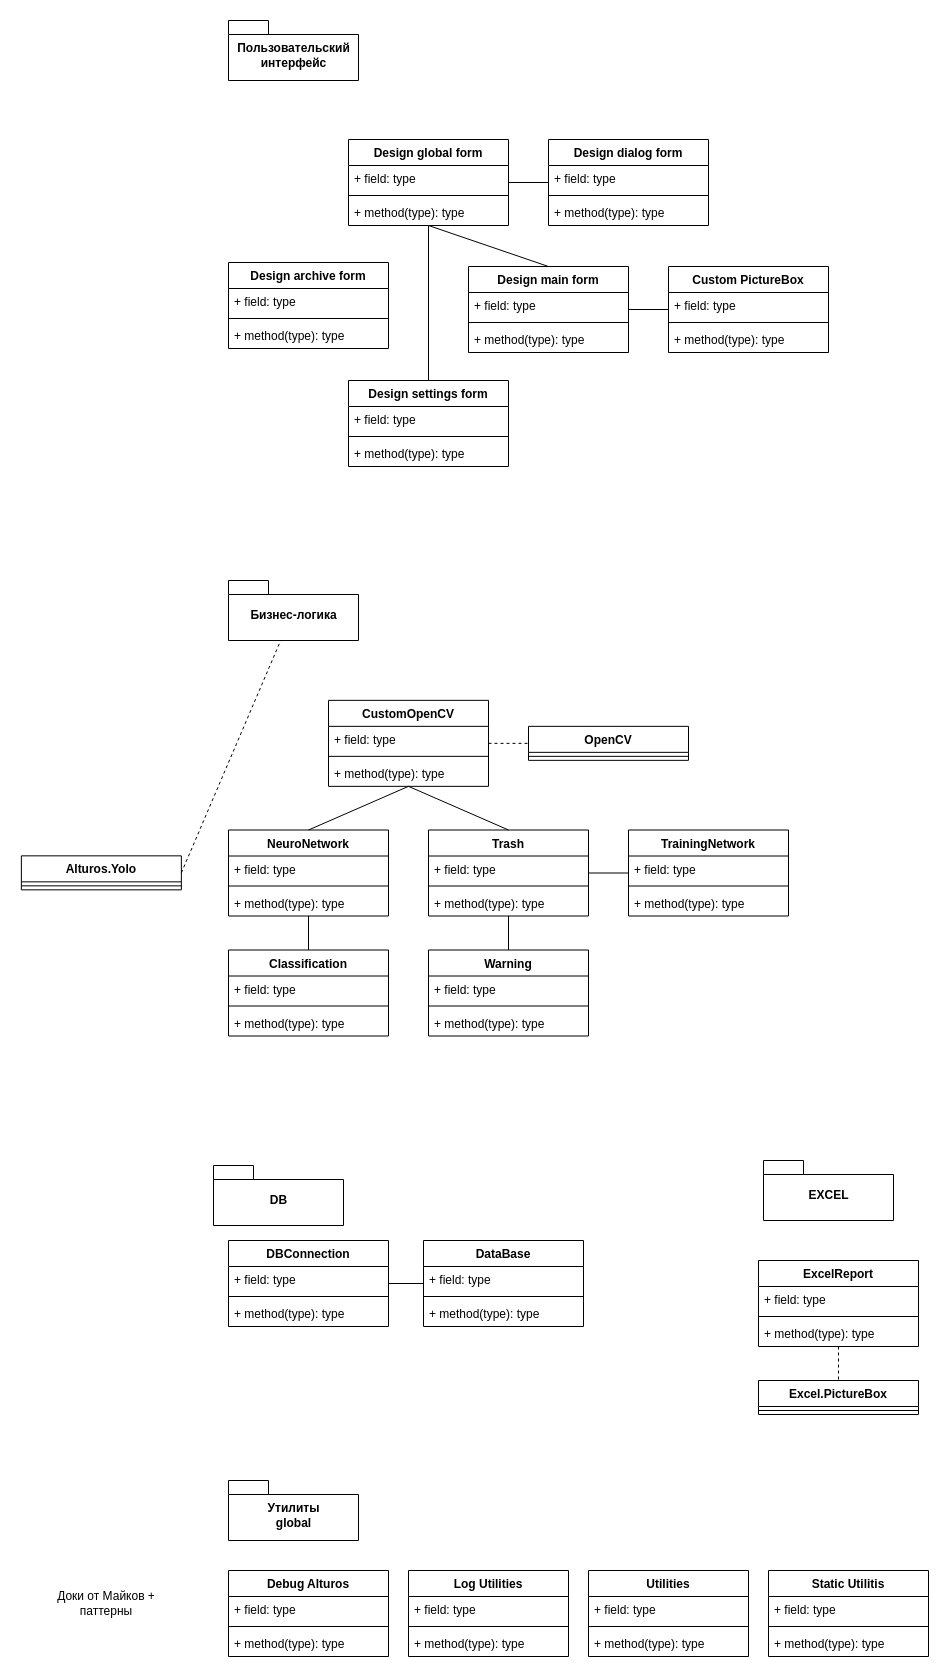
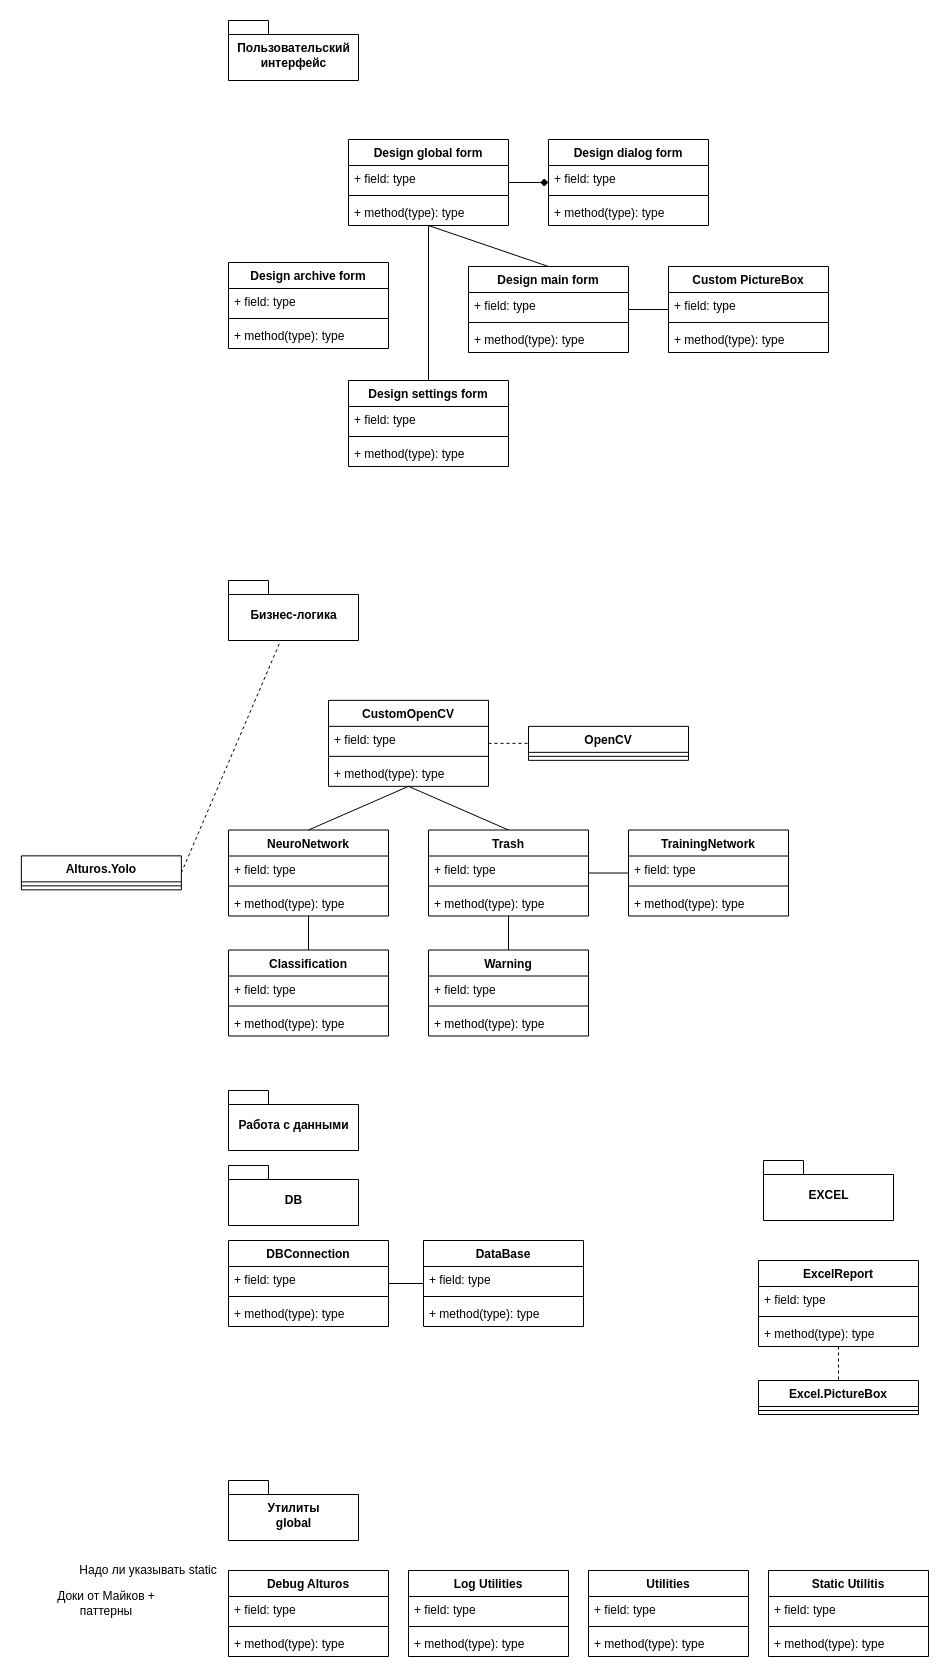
edge "Design global form" -- "Design dialog form": arrowhead none -> diamond
node "Работа с данными": added
node "DB": moved (279, 1196) -> (294, 1196)
node "Надо ли указывать static": added
